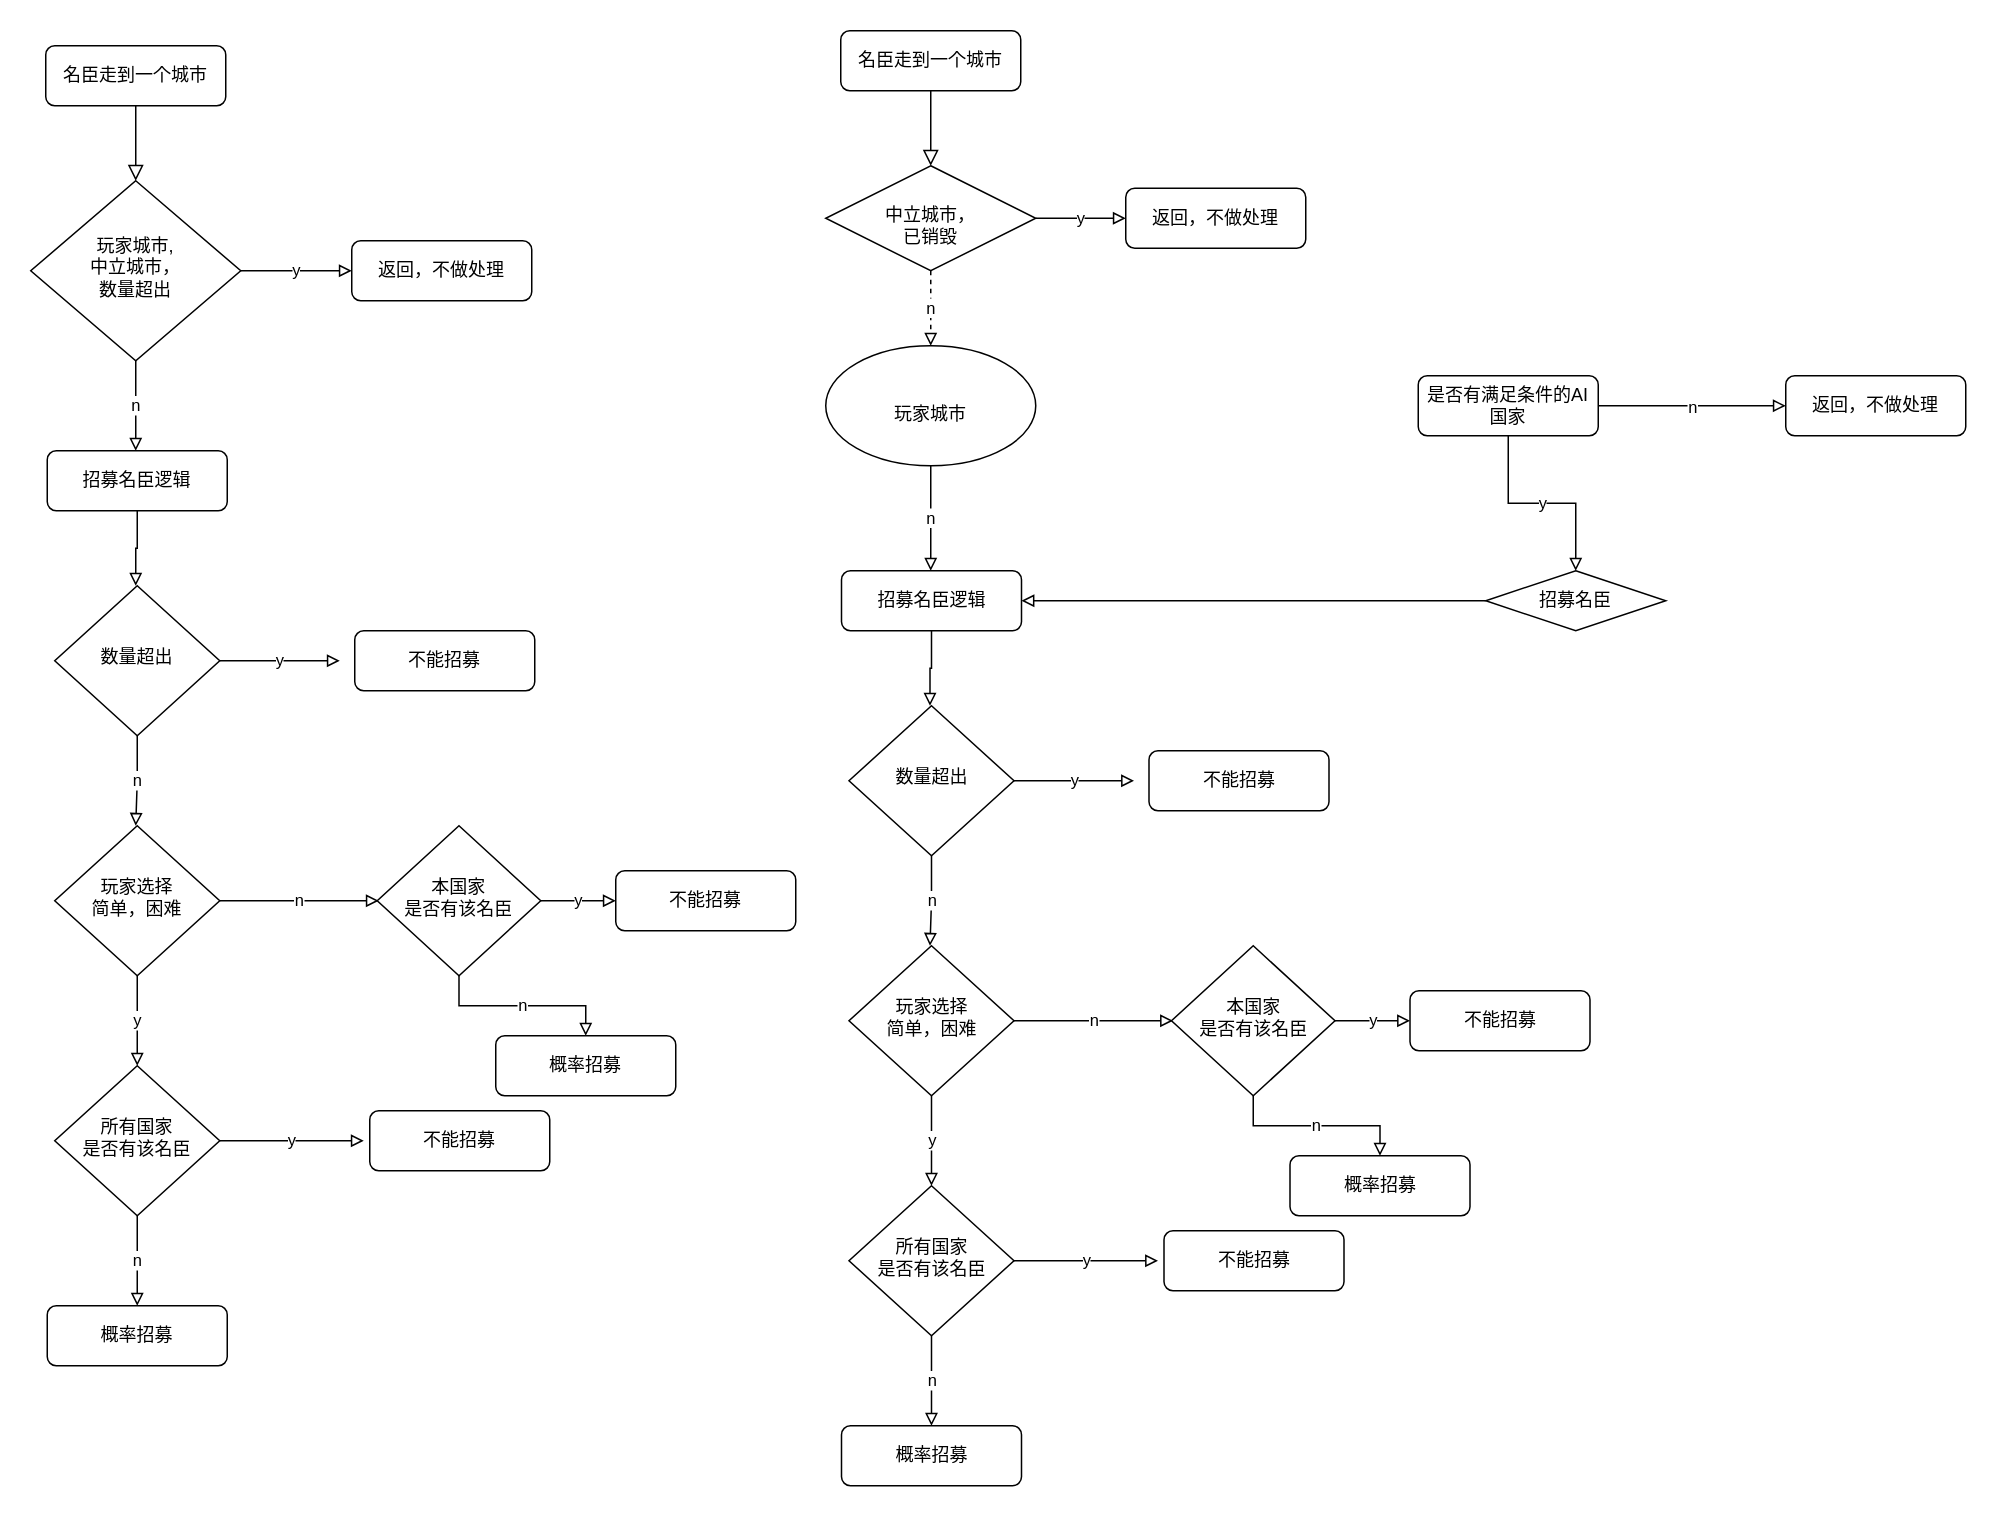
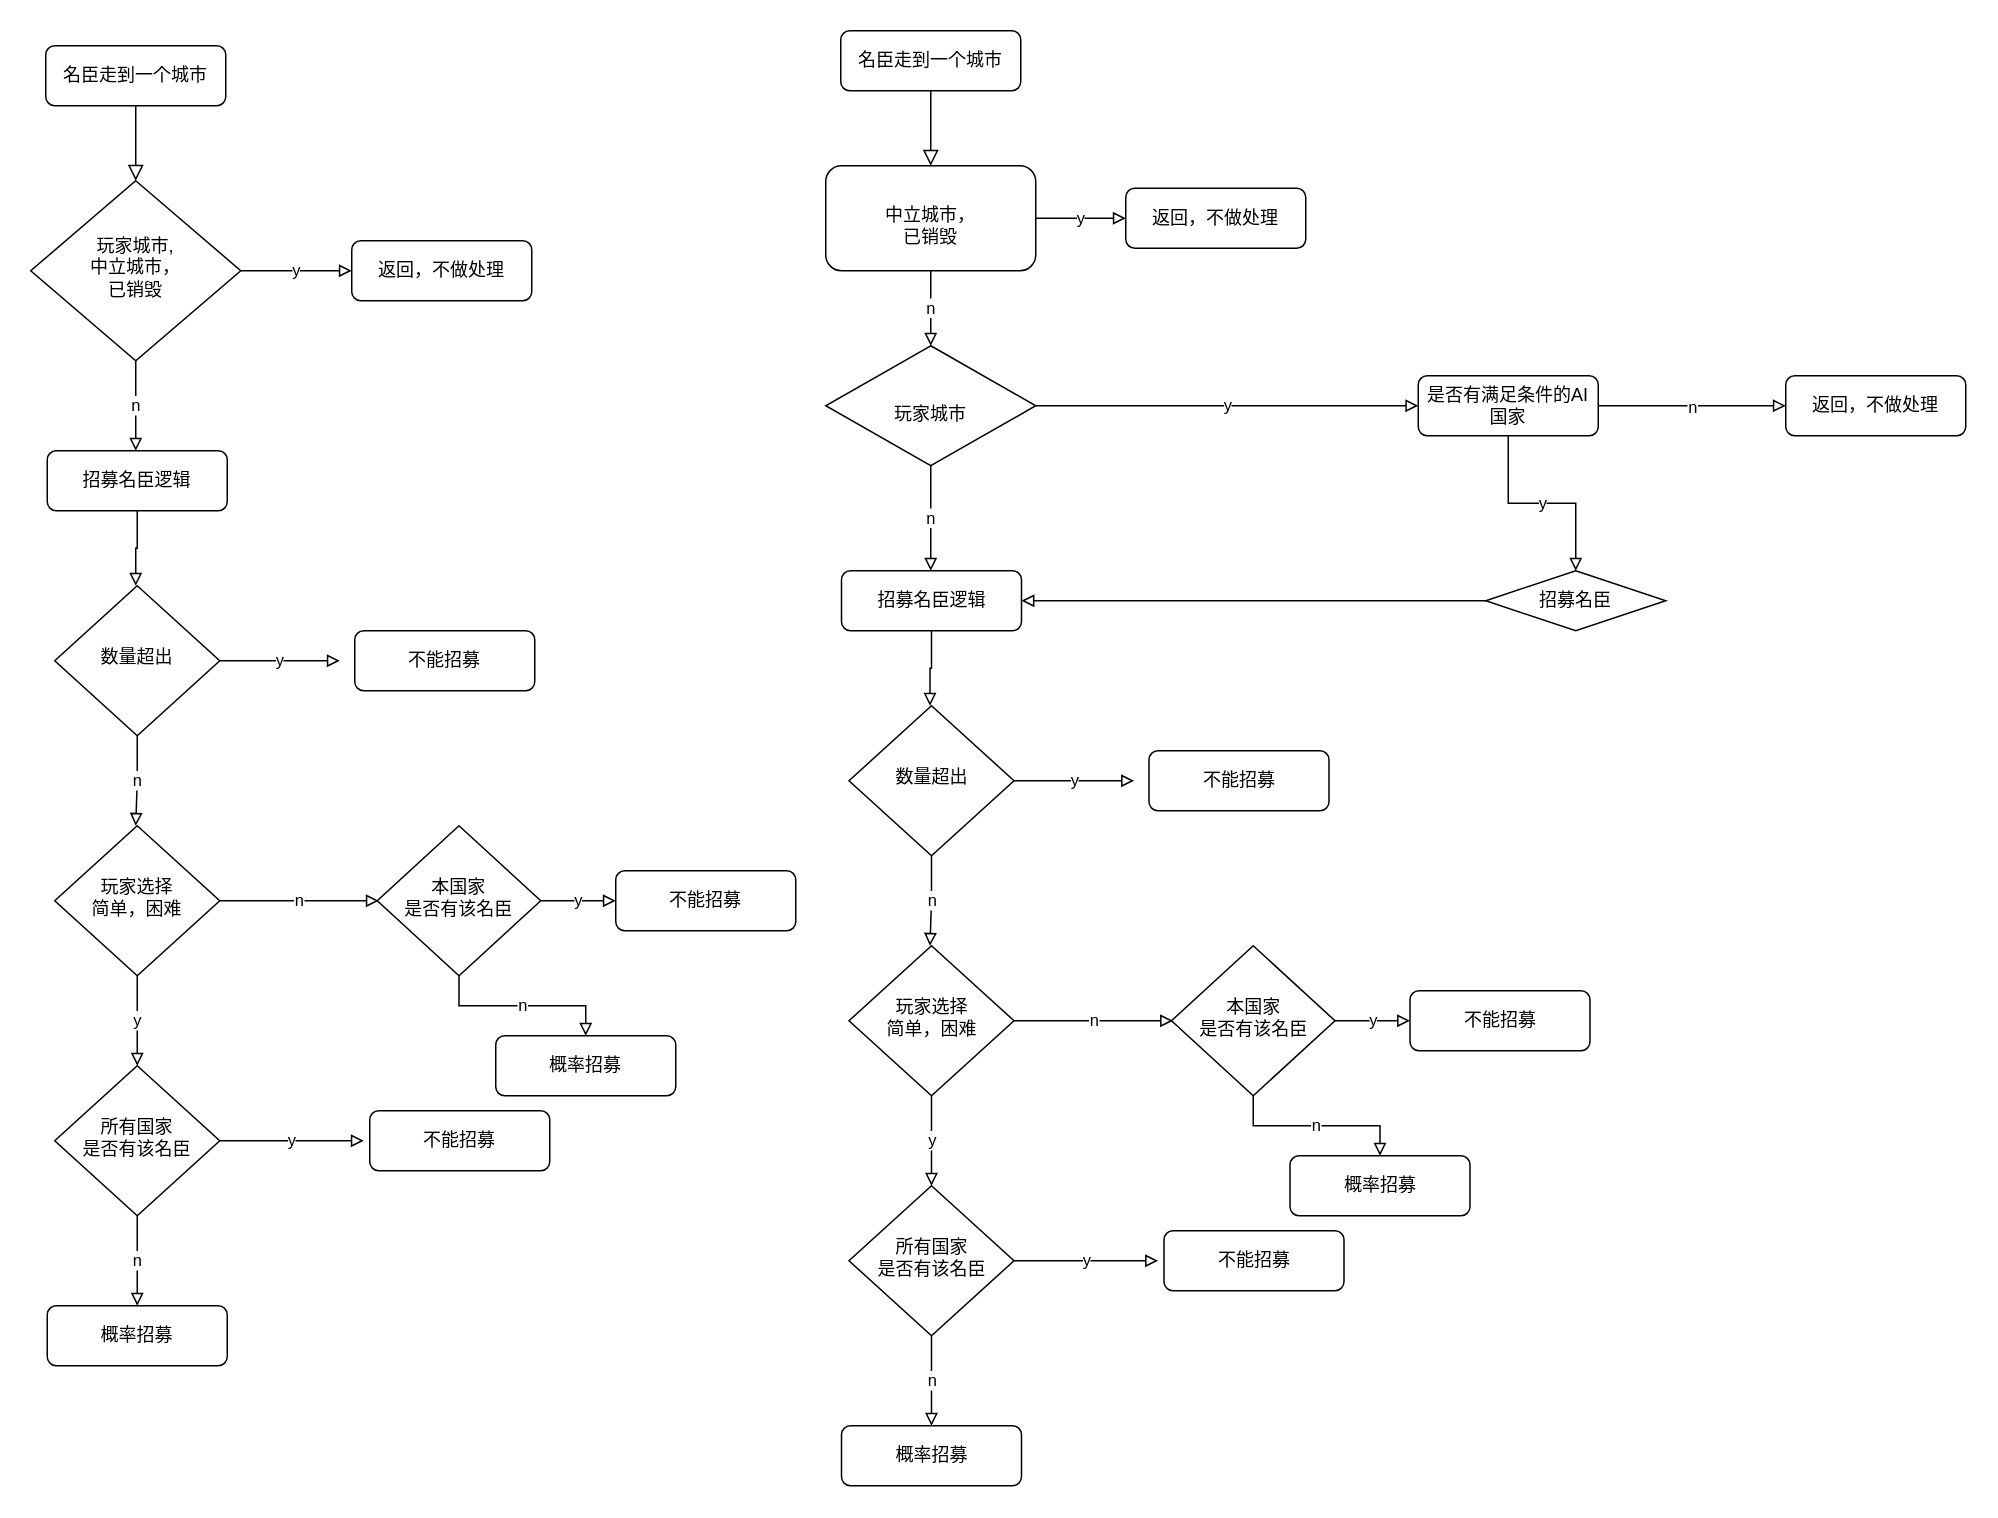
node "中立城市， 已销毁": shape diamond -> rounded rectangle
node "玩家城市, 中立城市， 数量超出": label "玩家城市, 中立城市， 数量超出" -> "玩家城市, 中立城市， 已销毁"
edge "中立城市， 已销毁" -> "玩家城市": style dashed -> solid
node "玩家城市": shape ellipse -> diamond
edge "玩家城市" -> "是否有满足条件的AI国家": added, label "y"
